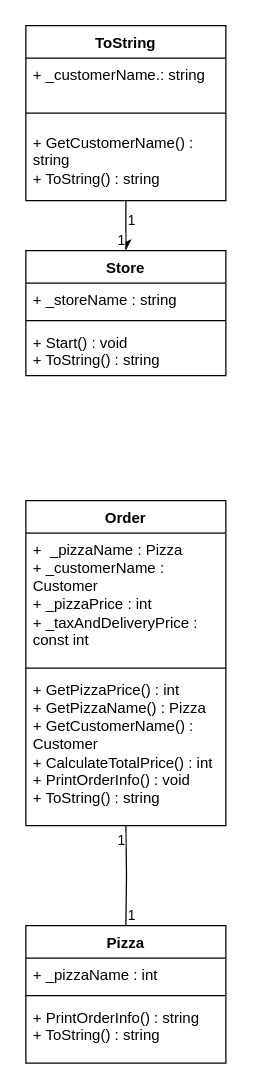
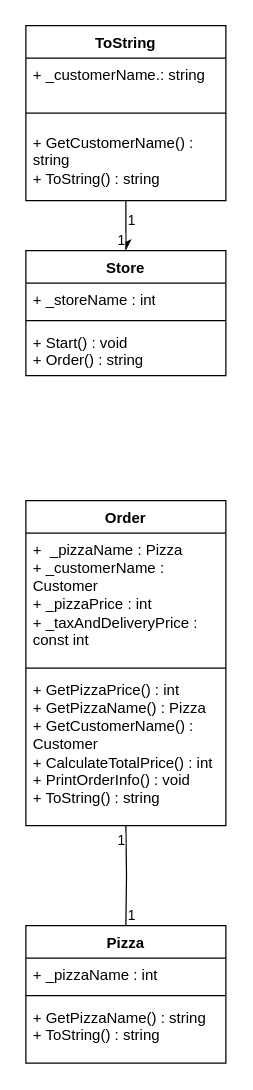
node "+ _storeName : string": label "+ _storeName : string" -> "+ _storeName : int"
node "+ Start() : void + ToString() : string": label "+ Start() : void + ToString() : string" -> "+ Start() : void + Order() : string"
node "+ PrintOrderInfo() : string + ToString() : string": label "+ PrintOrderInfo() : string + ToString() : string" -> "+ GetPizzaName() : string + ToString() : string"
